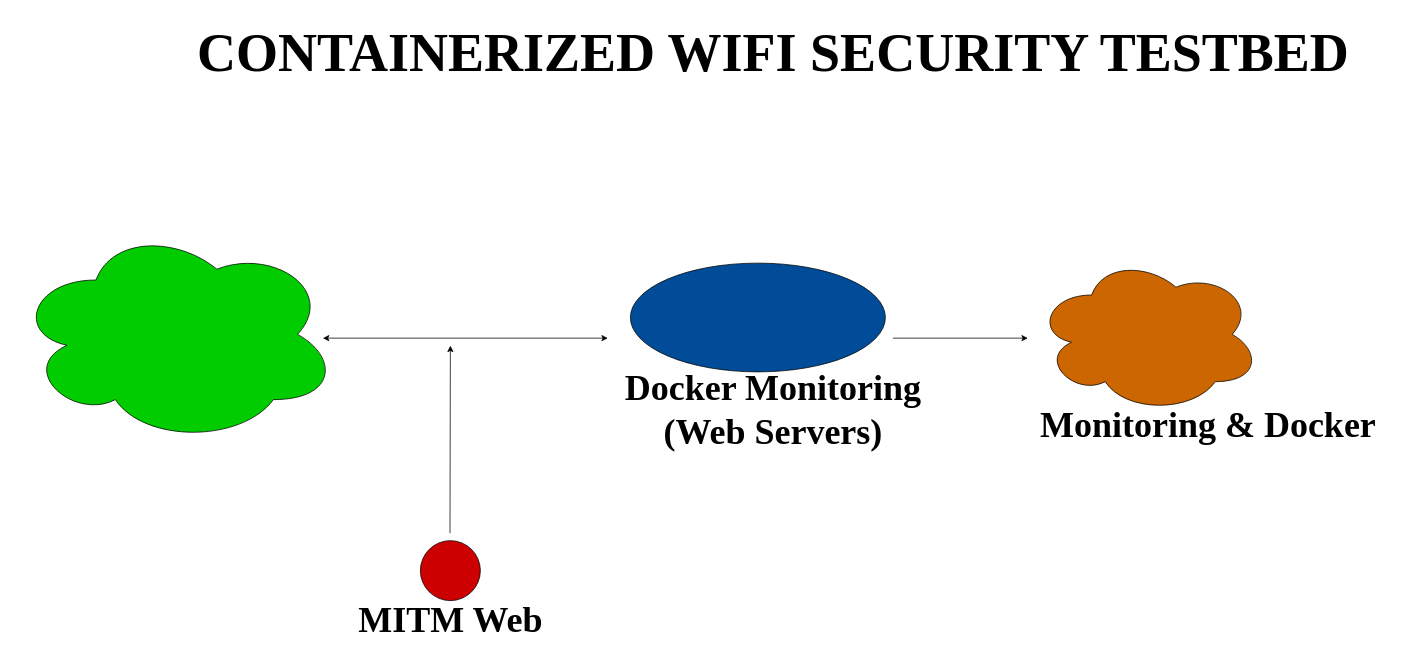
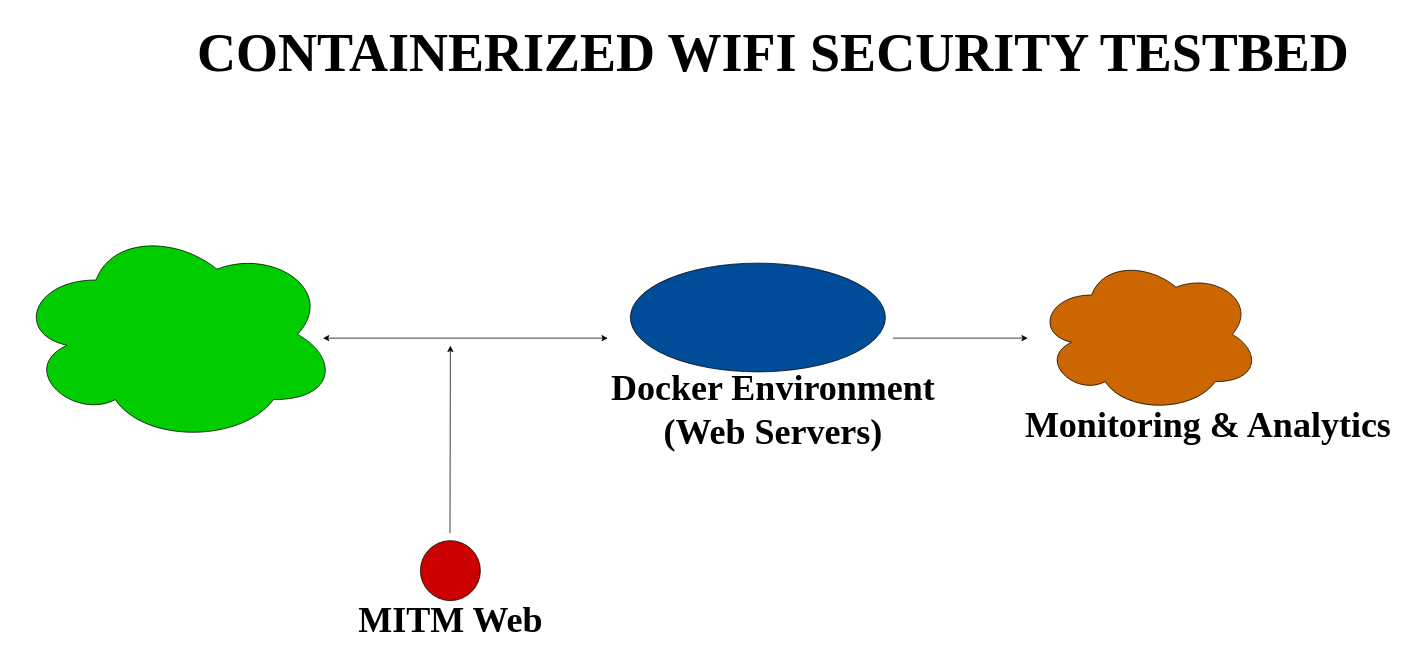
node "Docker Monitoring (Web Servers)": label "Docker Monitoring (Web Servers)" -> "Docker Environment (Web Servers)"
node "Monitoring & Docker": label "Monitoring & Docker" -> "Monitoring & Analytics"
